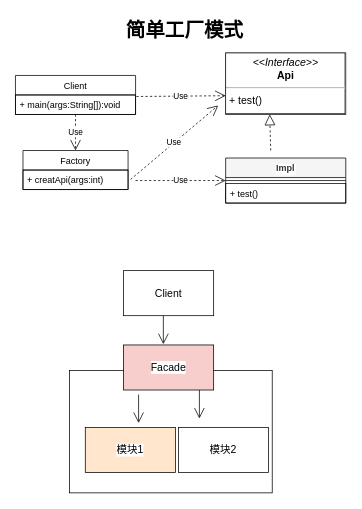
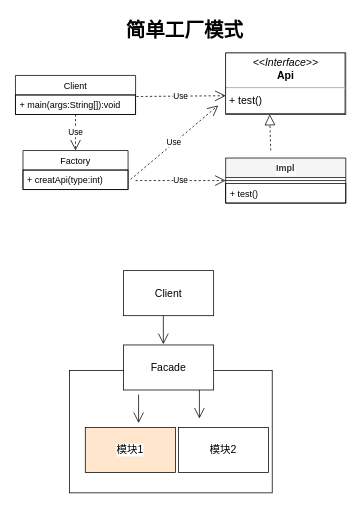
node "+ creatApi(args:int)": label "+ creatApi(args:int)" -> "+ creatApi(type:int)"
node "Facade": fillcolor #f8cecc -> #ffffff
